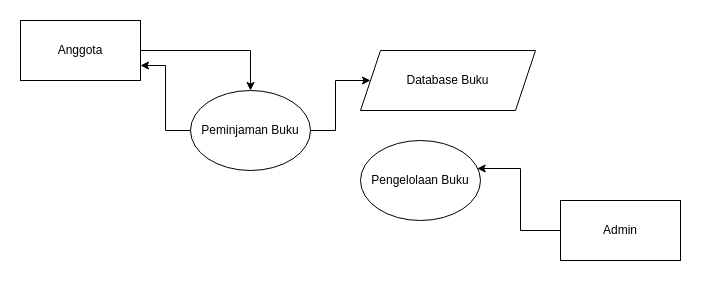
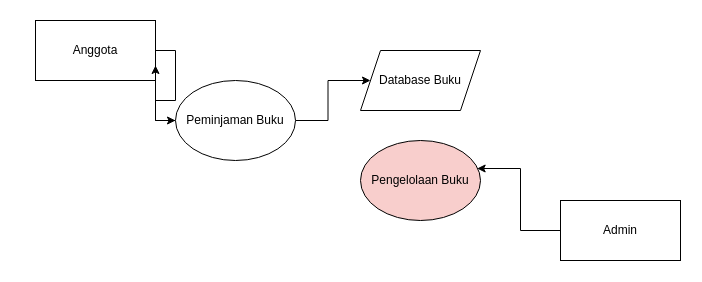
node "Anggota": moved (81, 51) -> (96, 51)
node "Database Buku": size 175x60 -> 120x60
node "Peminjaman Buku": moved (251, 131) -> (236, 121)
node "Pengelolaan Buku": fillcolor #ffffff -> #f8cecc
